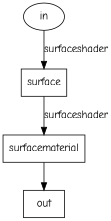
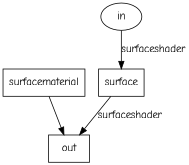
edge "surface" -> "surfacematerial": now "surface" -> "out"
